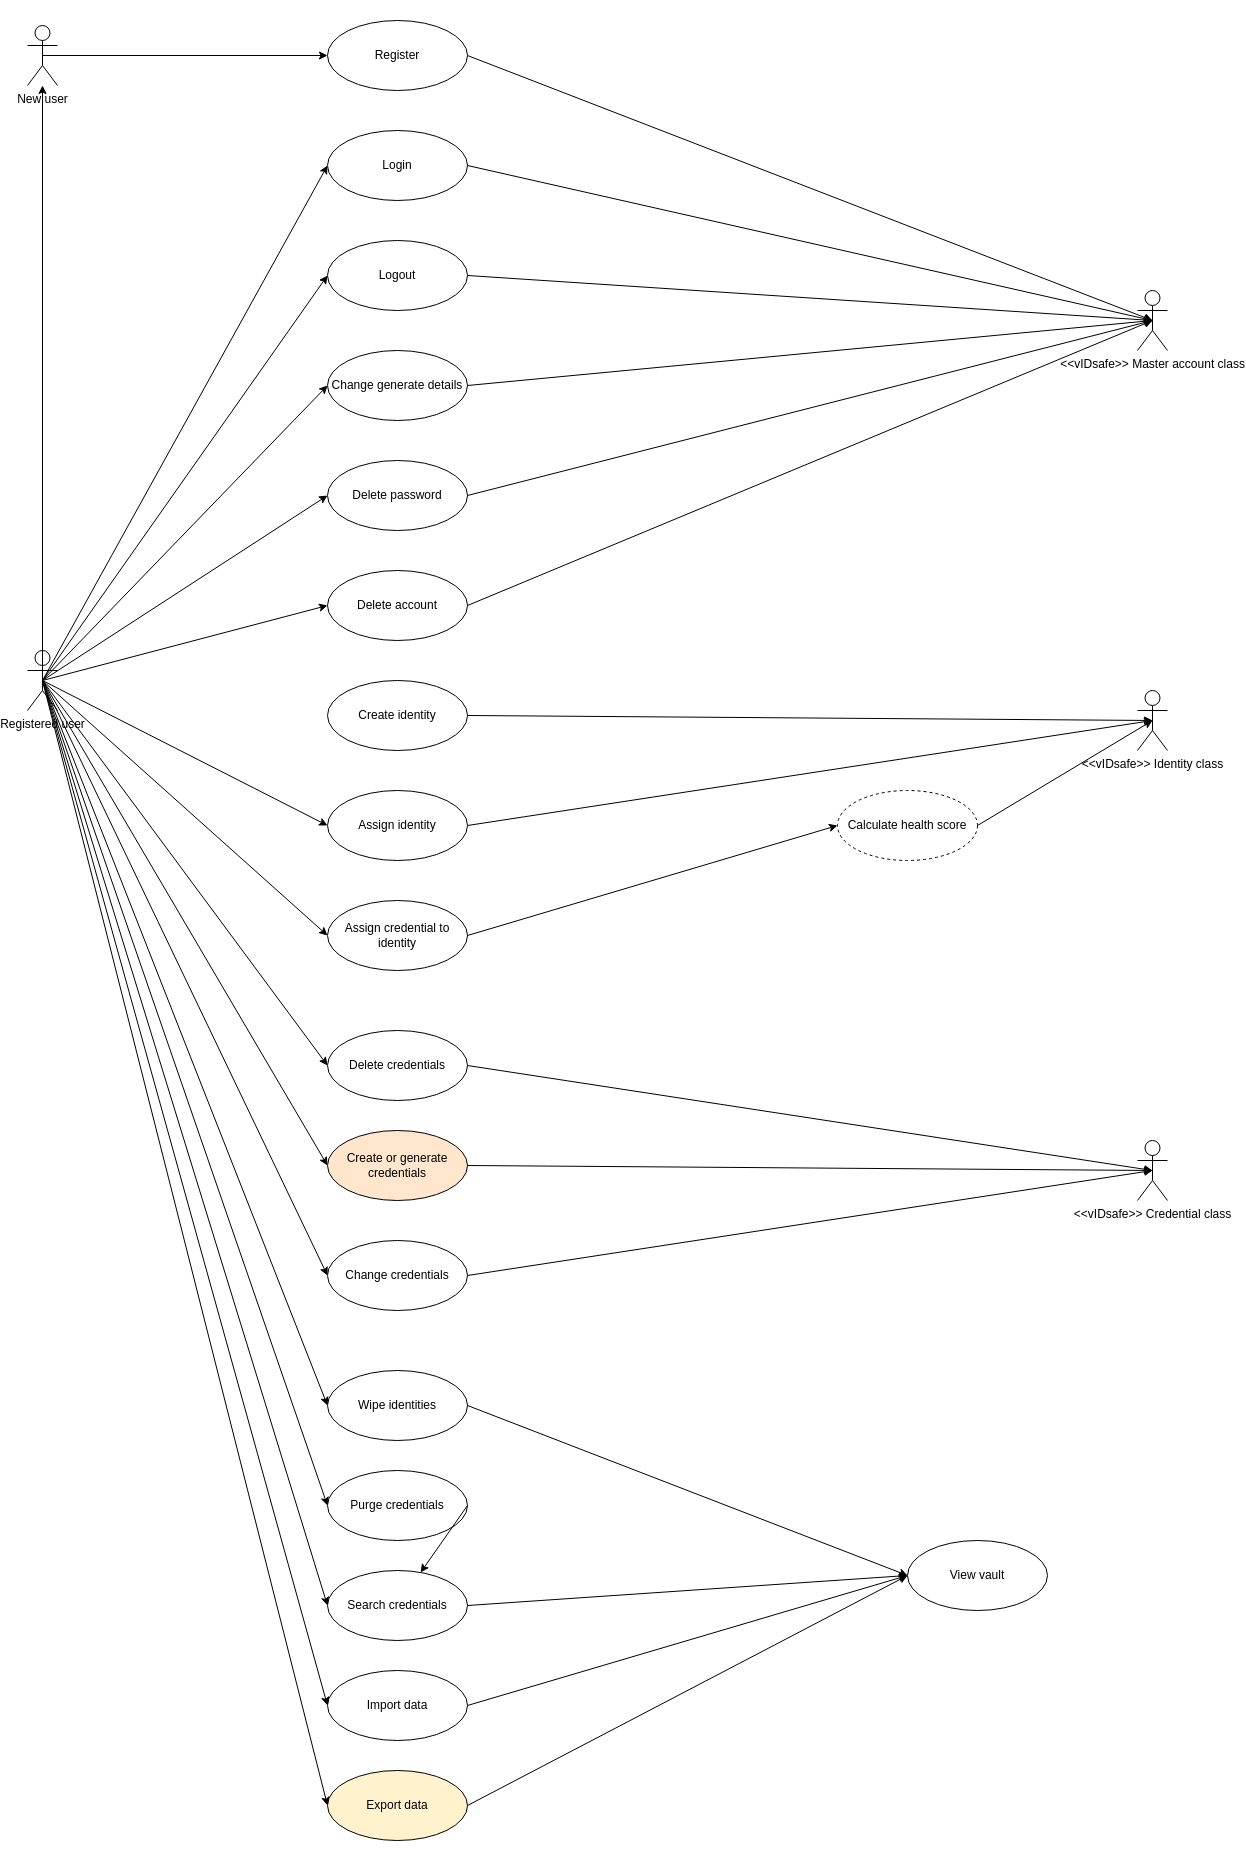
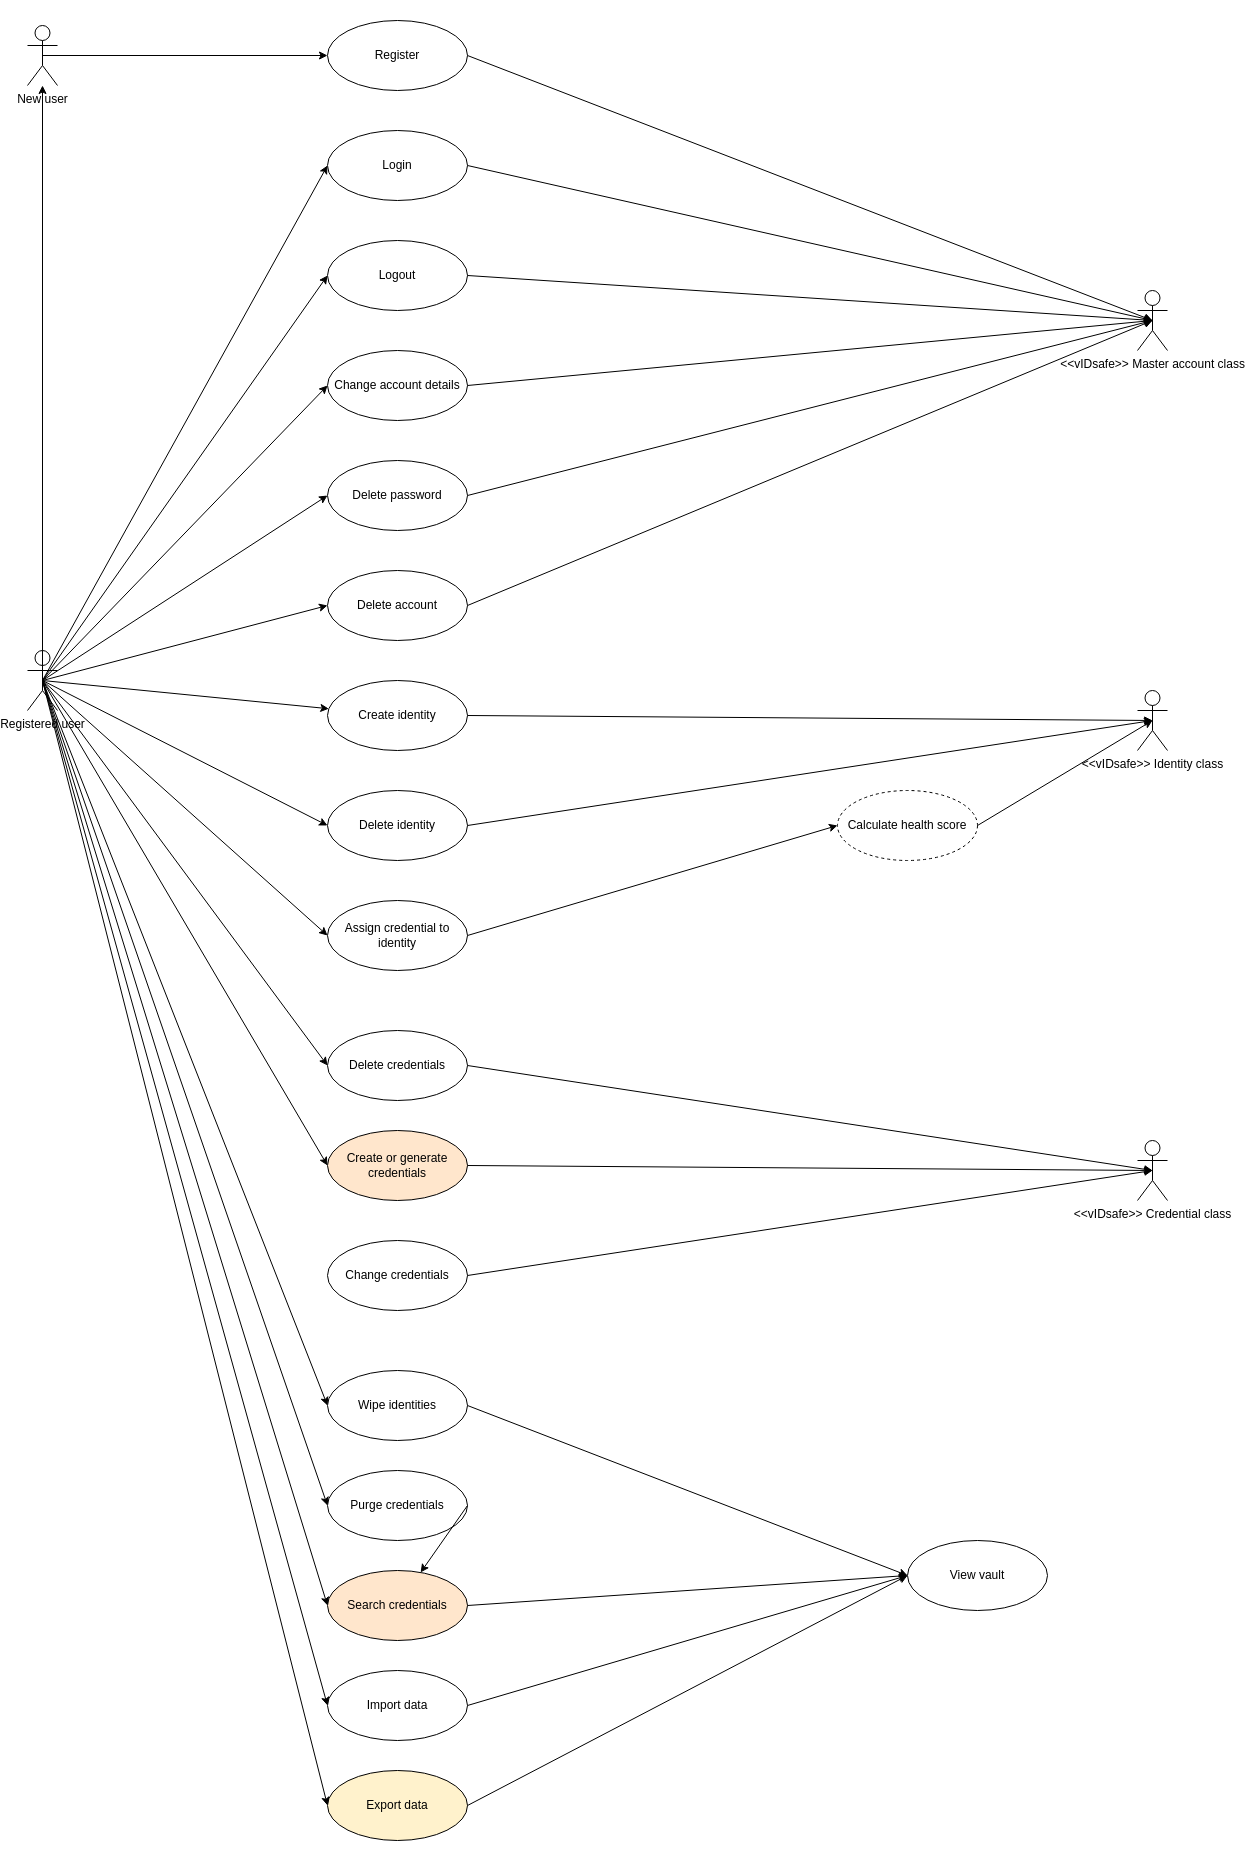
node "Change generate details": label "Change generate details" -> "Change account details"
node "Assign identity": label "Assign identity" -> "Delete identity"
edge "Registered user" -> "Change credentials": now "Registered user" -> "Create identity"
node "Search credentials": fillcolor #ffffff -> #ffe6cc
